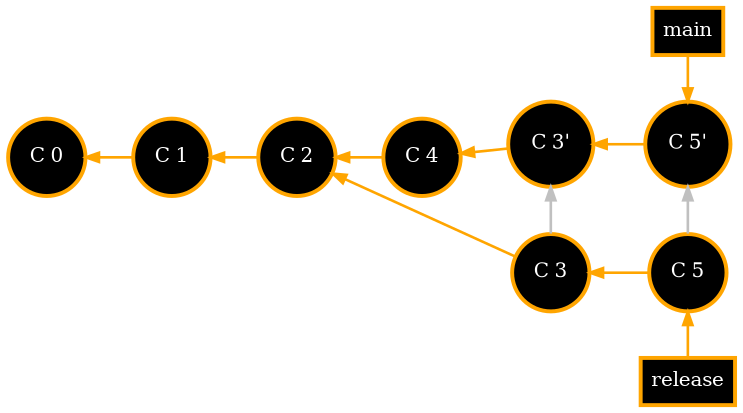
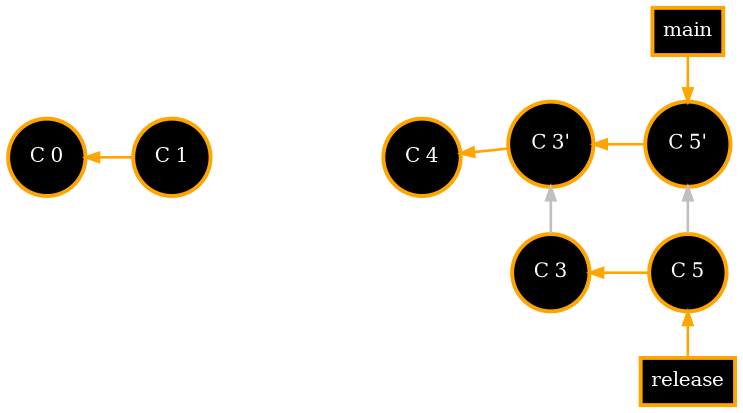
node "C 2": removed
